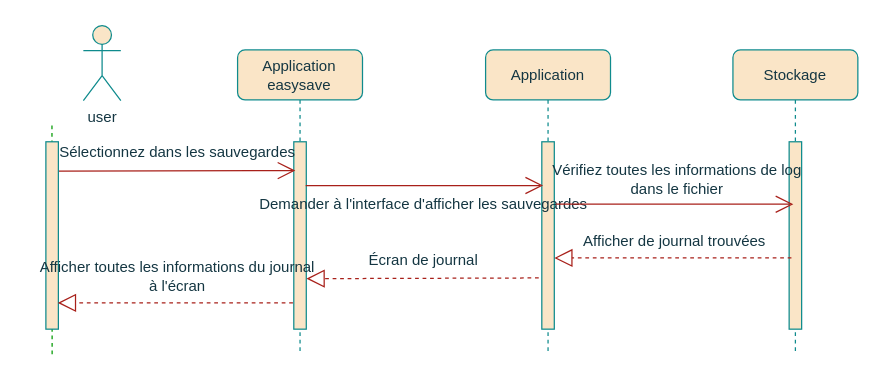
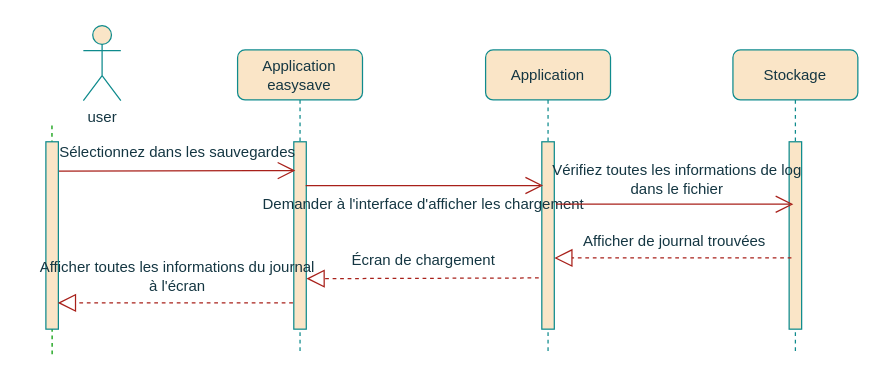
node "Demander à l'interface d'afficher les sauvegardes": label "Demander à l'interface d'afficher les sauvegardes" -> "Demander à l'interface d'afficher les chargement"
node "Écran de journal": label "Écran de journal" -> "Écran de chargement"
